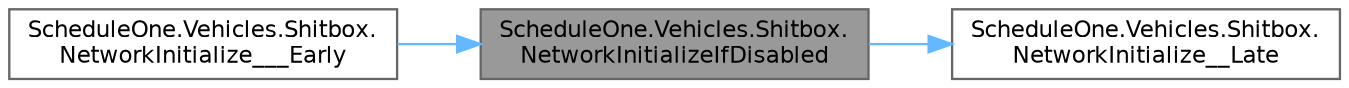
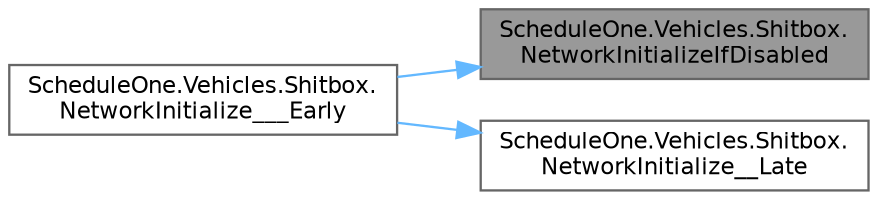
edge "ScheduleOne.Vehicles.Shitbox. NetworkInitializeIfDisabled" -> "ScheduleOne.Vehicles.Shitbox. NetworkInitialize__Late": now "ScheduleOne.Vehicles.Shitbox. NetworkInitialize___Early" -> "ScheduleOne.Vehicles.Shitbox. NetworkInitialize__Late"
